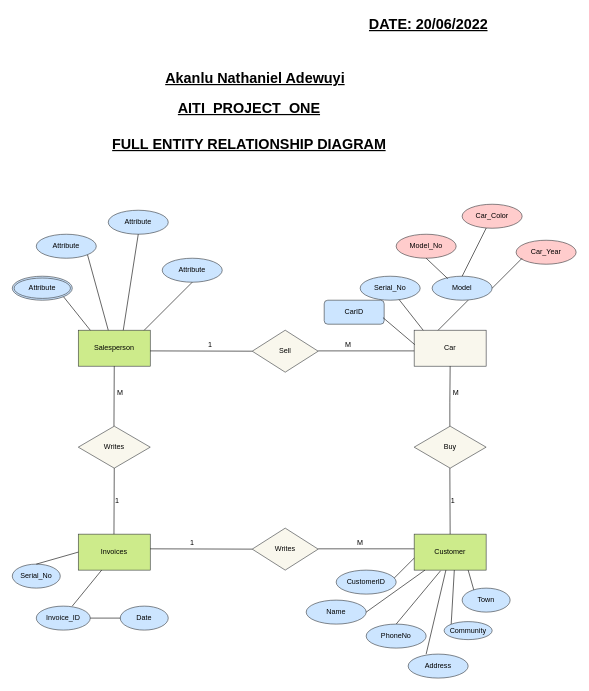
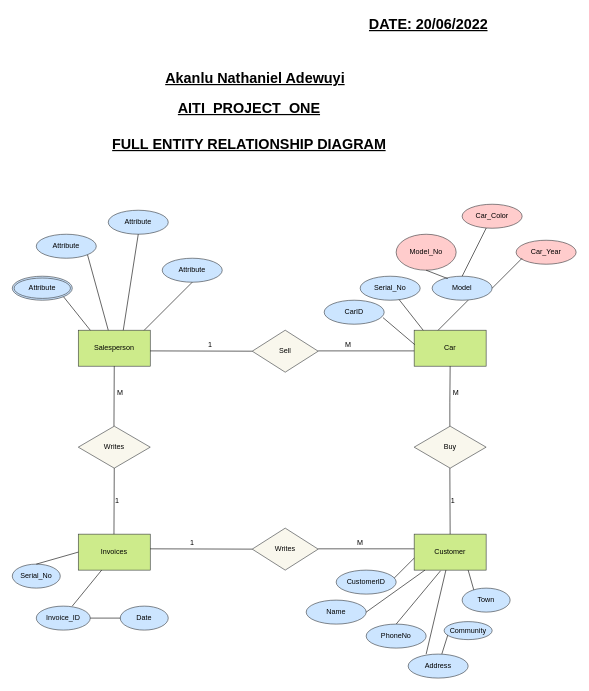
node "Model_No": size 60x24 -> 60x36
node "CarID": shape rounded rectangle -> ellipse
node "Car": fillcolor #f9f7ed -> #cdeb8b
edge "Customer" -- "Community": now "Address" -- "Community"
